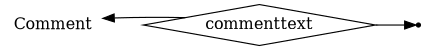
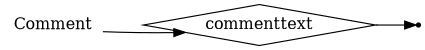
edge "commenttext" -> "Comment": reversed
